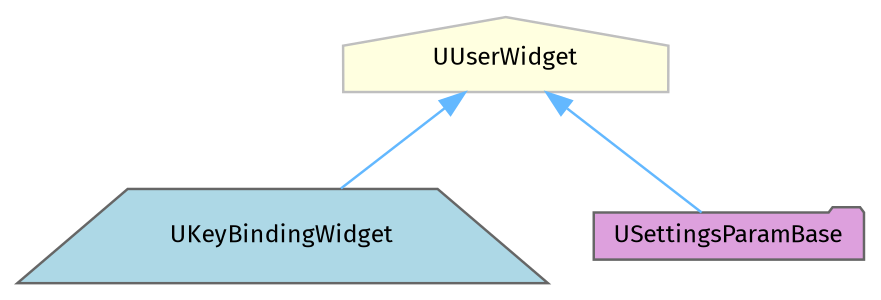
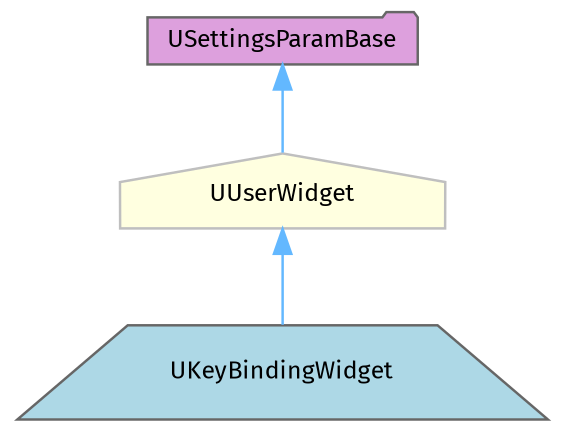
edge "USettingsParamBase" -> "UUserWidget": reversed
